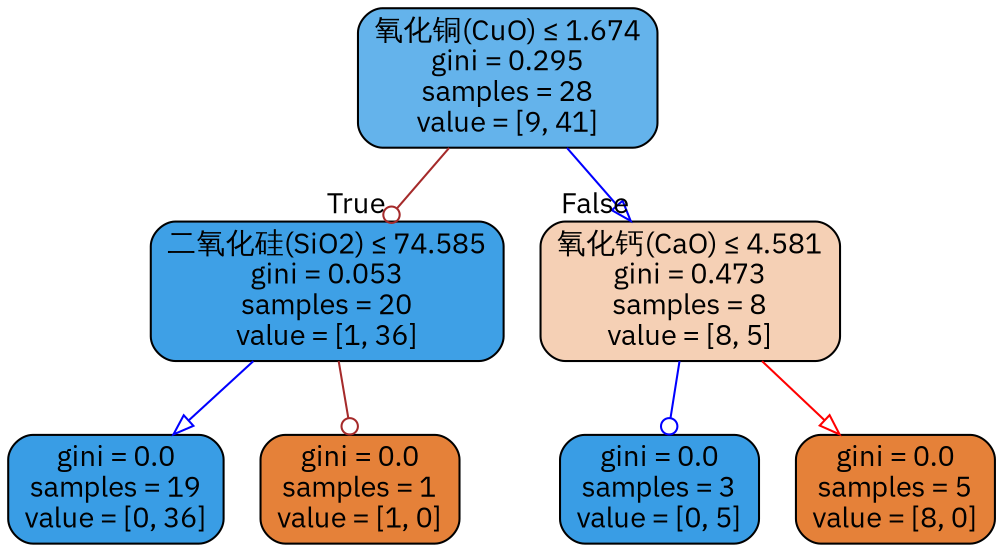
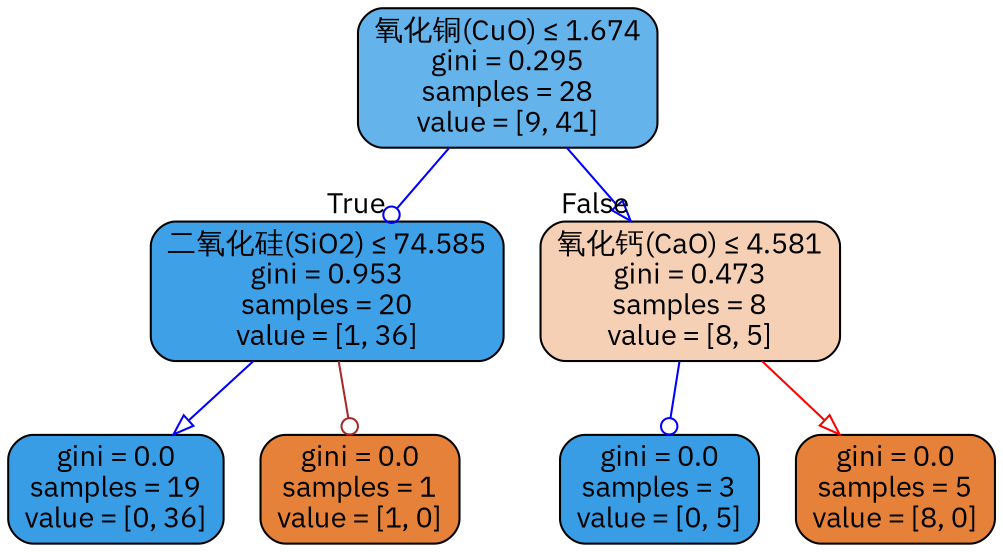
edge "氧化铜(CuO) ≤ 1.674" -> "二氧化硅(SiO2) ≤ 74.585": color brown -> blue
node "二氧化硅(SiO2) ≤ 74.585": text "gini = 0.053" -> "gini = 0.953"
